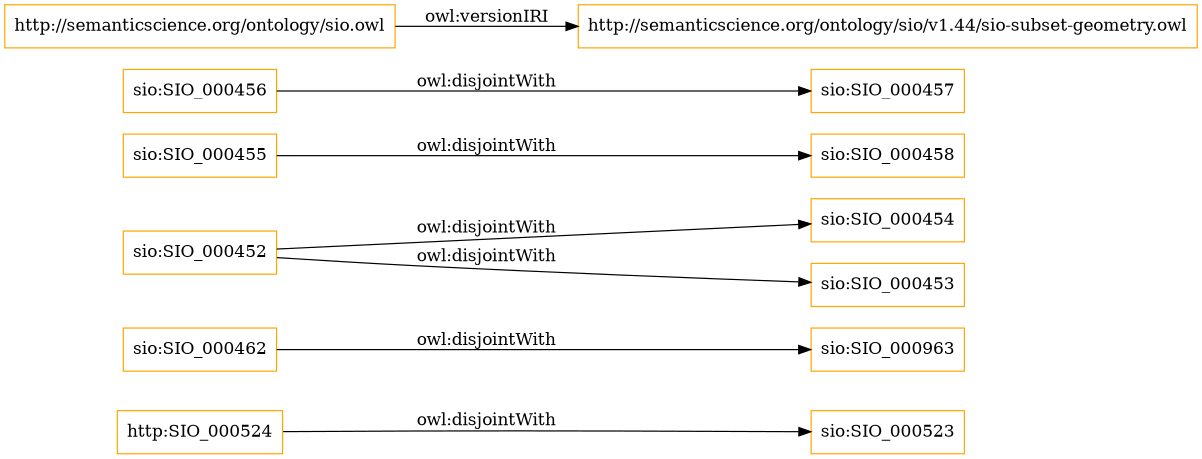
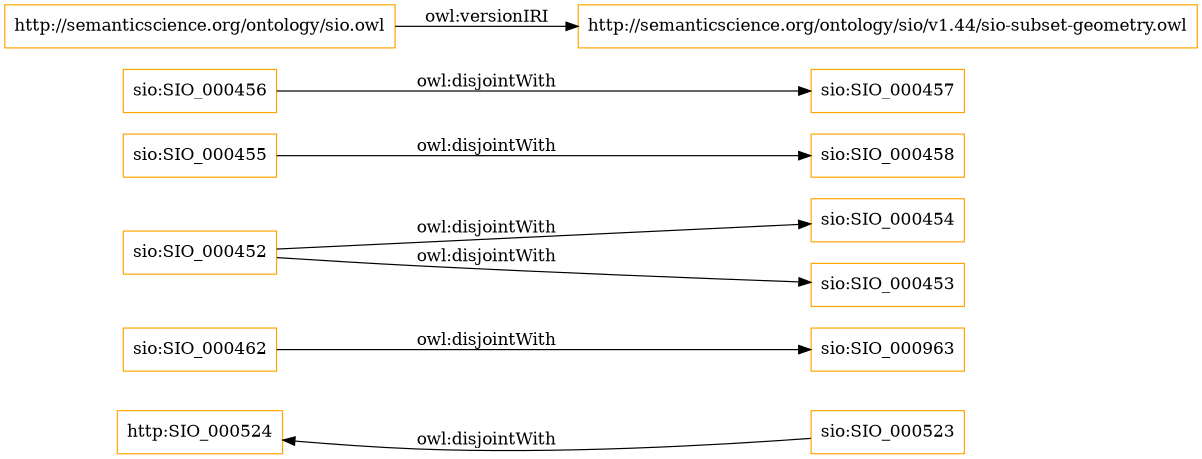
edge "http:SIO_000524" -> "sio:SIO_000523": reversed
